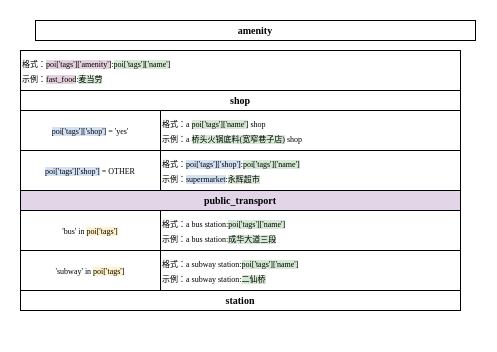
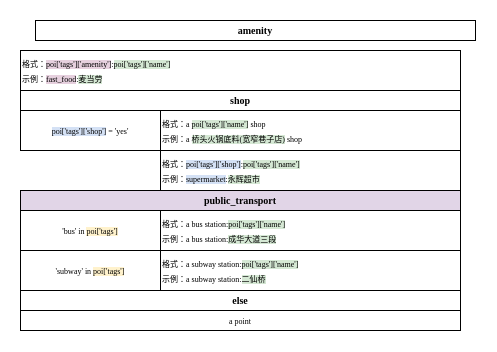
node "poi['tags']['shop'] = OTHER": removed
node "station": label "station" -> "else"
node "a point": added
